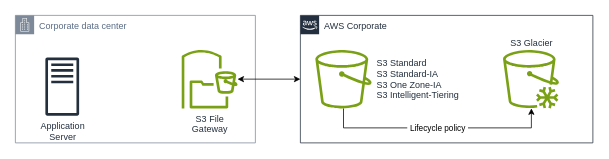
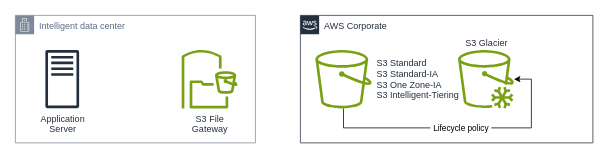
node "Corporate data center": label "Corporate data center" -> "Intelligent data center"
edge "S3 File Gateway" -- "AWS Corporate": removed
node "S3 Glacier": moved (531, 79) -> (486, 79)
node "Application Server": moved (62, 87) -> (62, 79)
